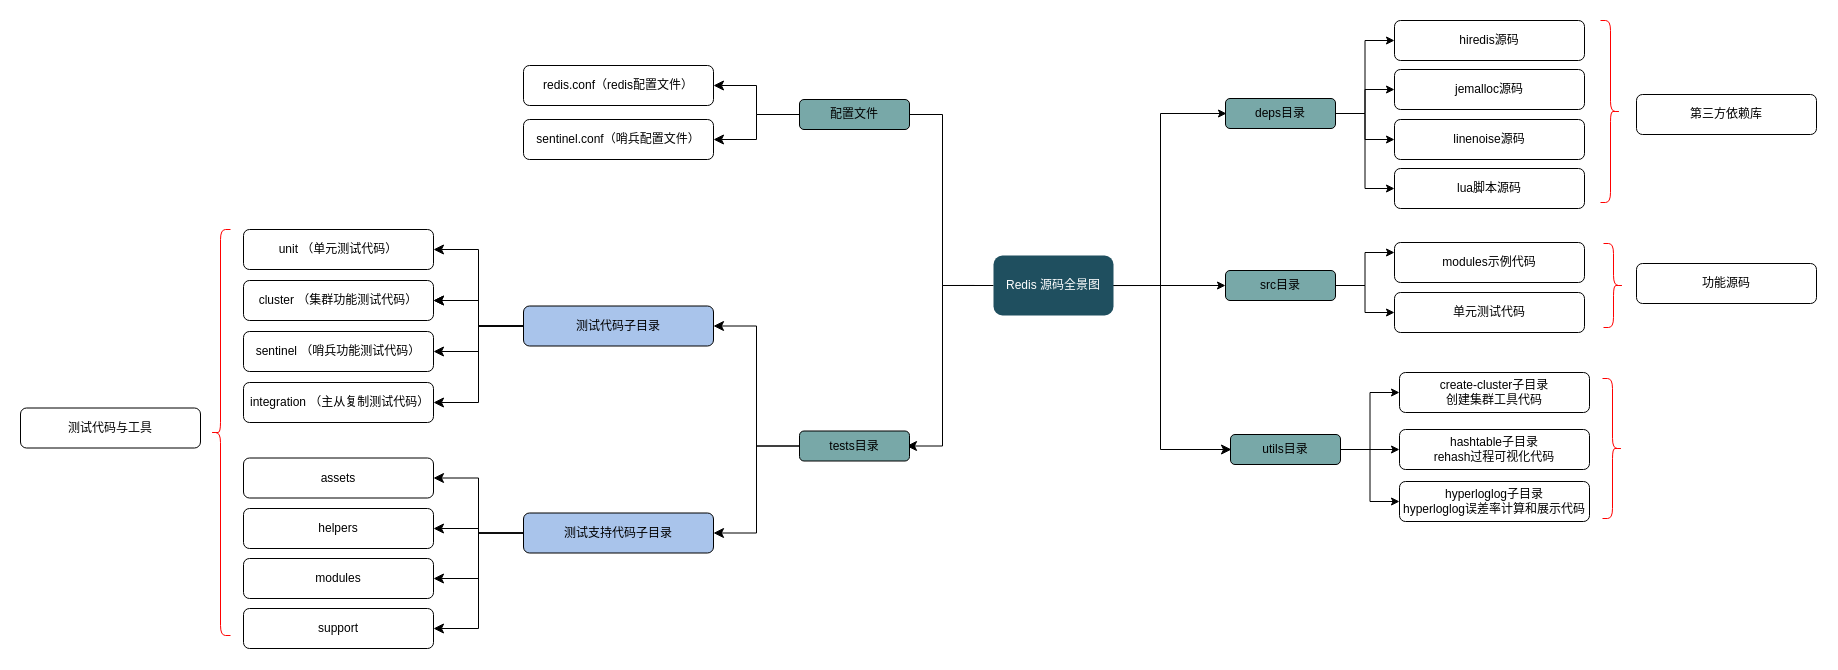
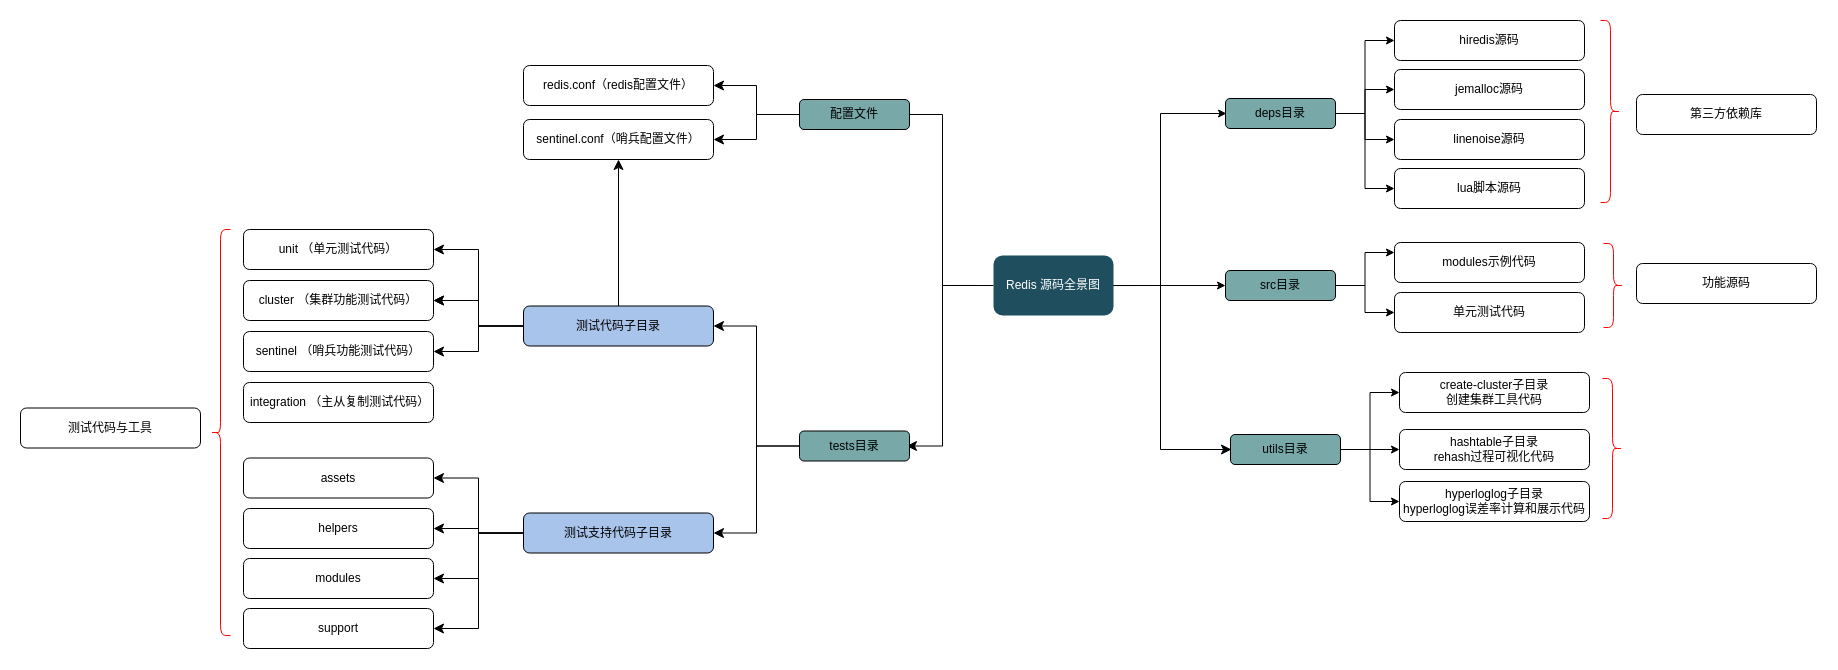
edge "测试代码子目录" -> "integration （主从复制测试代码）": now "测试代码子目录" -> "sentinel.conf（哨兵配置文件）"
